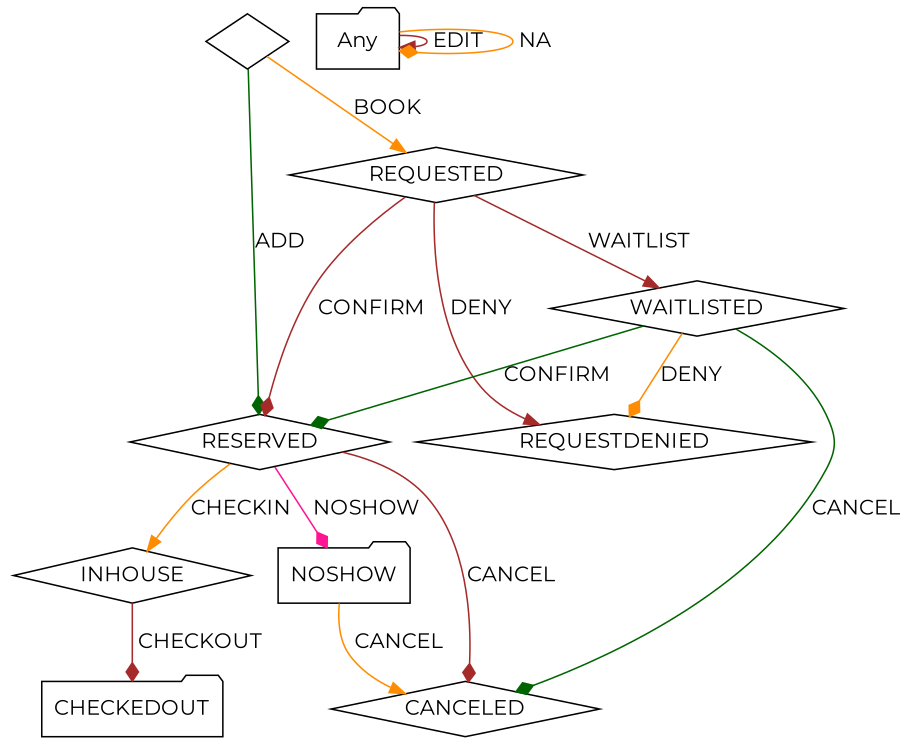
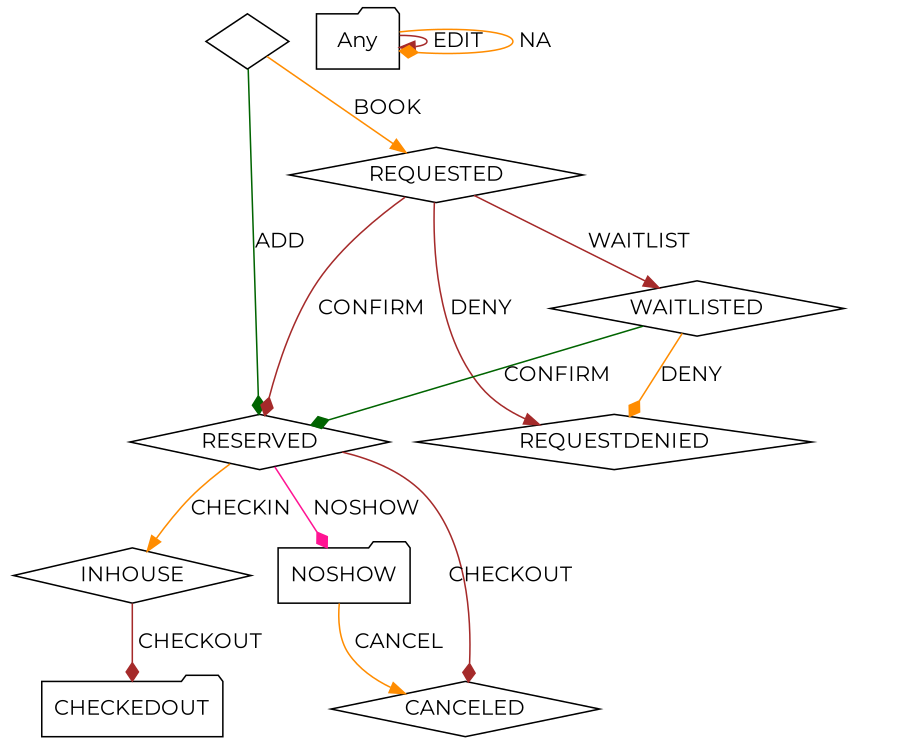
edge "WAITLISTED" -> "CANCELED": removed, label "CANCEL"
edge "RESERVED" -> "CANCELED": label "CANCEL" -> "CHECKOUT"
